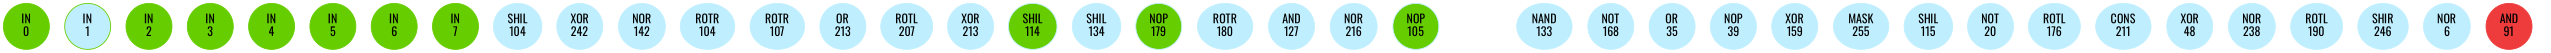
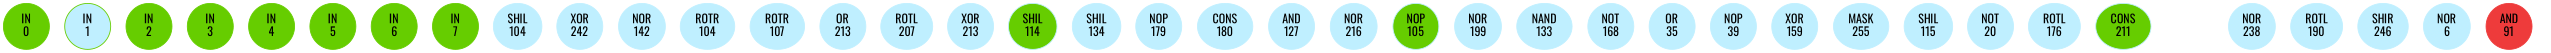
node "NOP 179": fillcolor chartreuse3 -> lightblue1
node "ROTR 180": label "ROTR 180" -> "CONS 180"
node "NOR 199": added
node "CONS 211": fillcolor lightblue1 -> chartreuse3
node "XOR 48": removed
